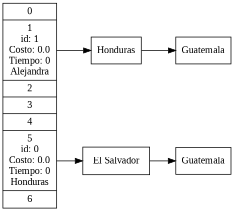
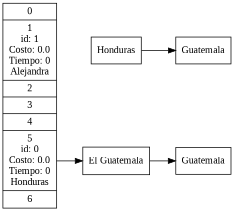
edge "0" -> "Honduras": removed
node "El Salvador": label "El Salvador" -> "El Guatemala"
